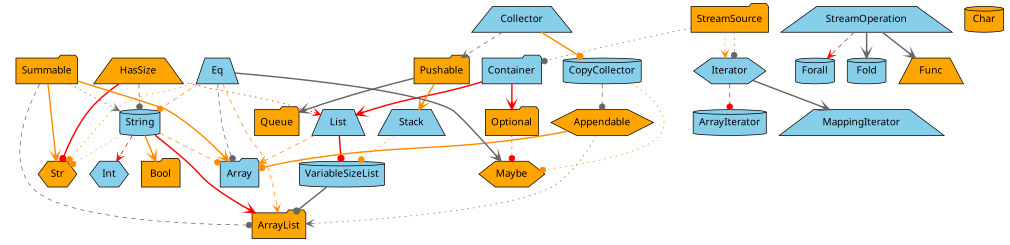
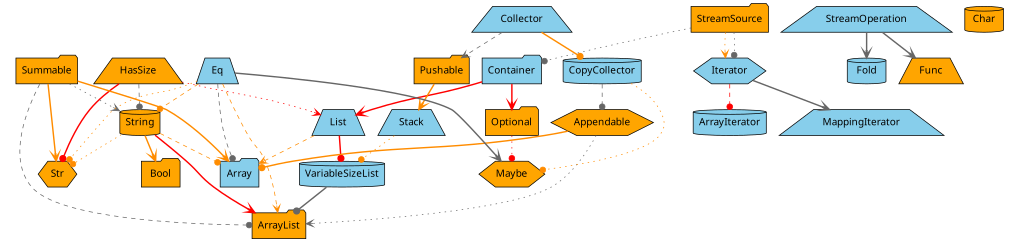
node "Forall": removed
node "String": fillcolor skyblue -> orange
node "Queue": removed
node "Int": removed
